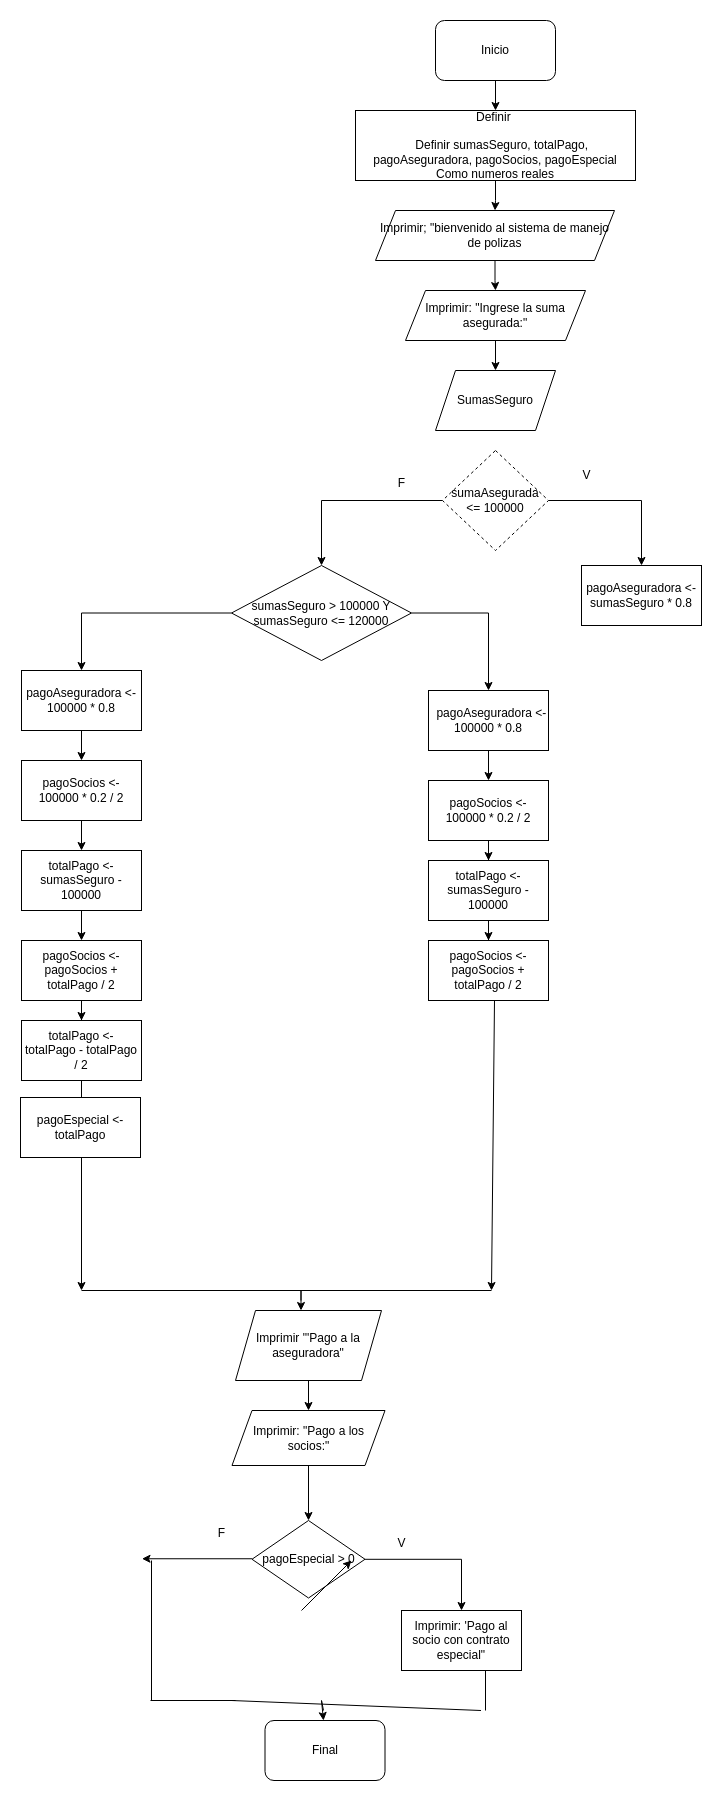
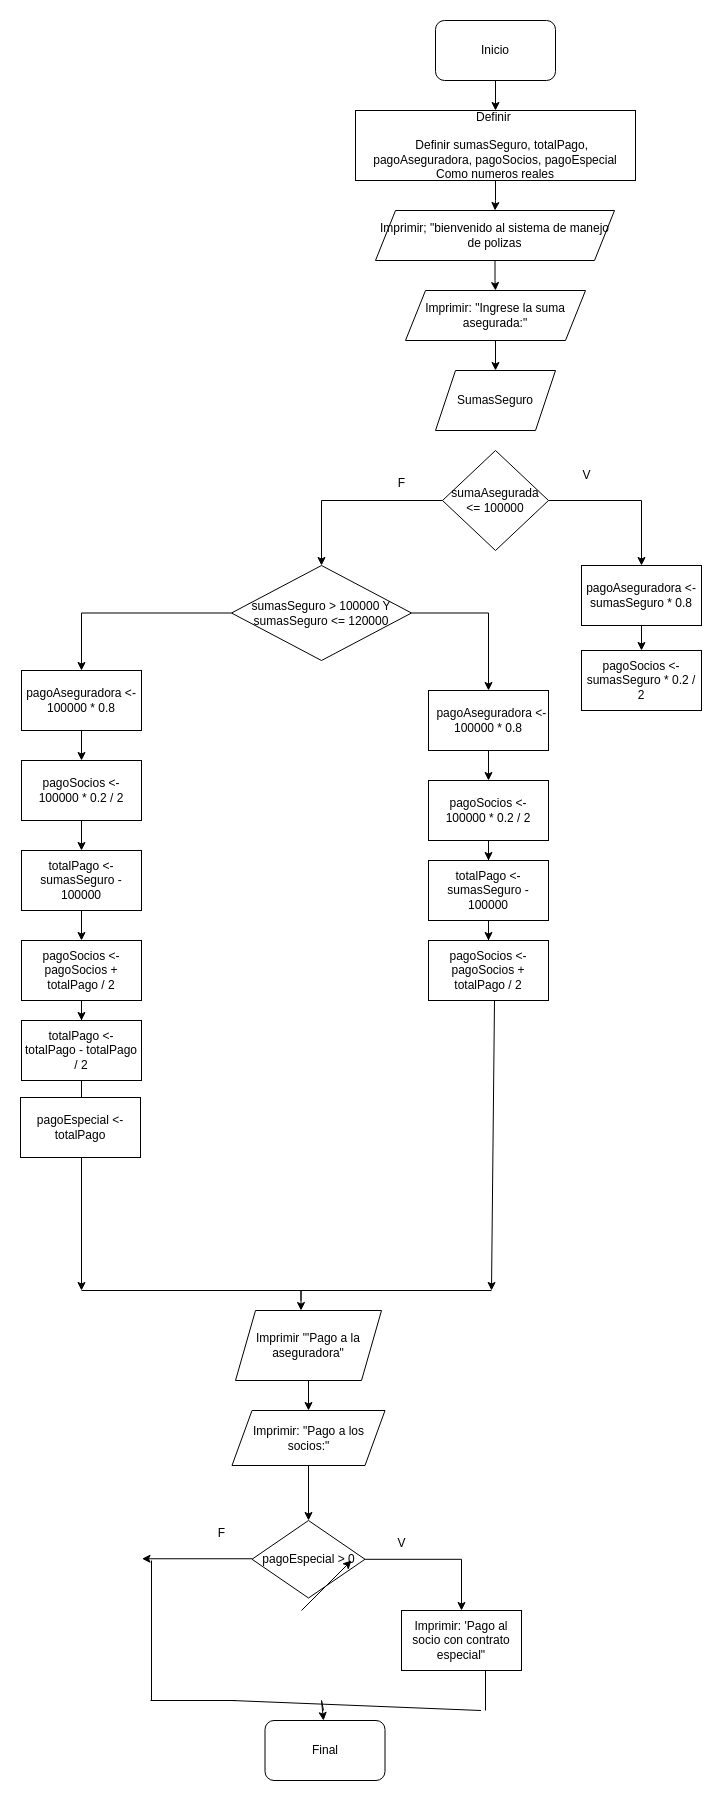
node "sumaAsegurada <= 100000": style dashed -> solid
edge "pagoAseguradora <- sumasSeguro * 0.8" -> "pagoSocios <- sumasSeguro * 0.2 / 2": added
node "pagoSocios <- sumasSeguro * 0.2 / 2": added
